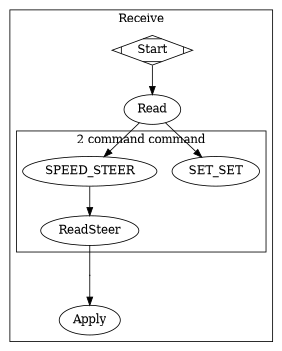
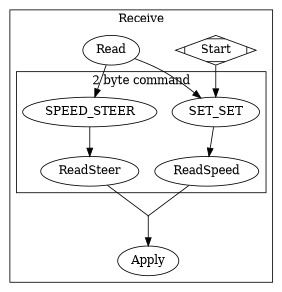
edge "Start" -> "Read": now "Start" -> "SET_SET"
cluster "2 command command": label "2 command command" -> "2 byte command"
node "ReadSpeed": added
